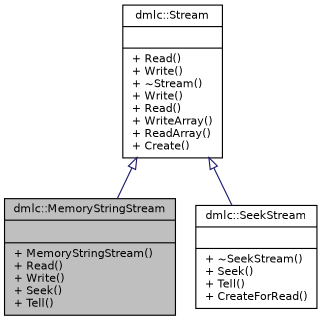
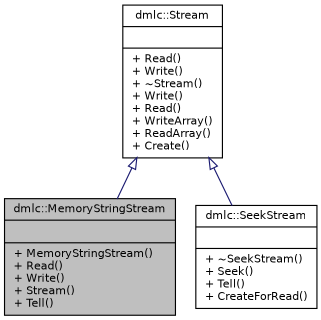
node "dmlc::MemoryStringStream": text "+ Seek()" -> "+ Stream()"
